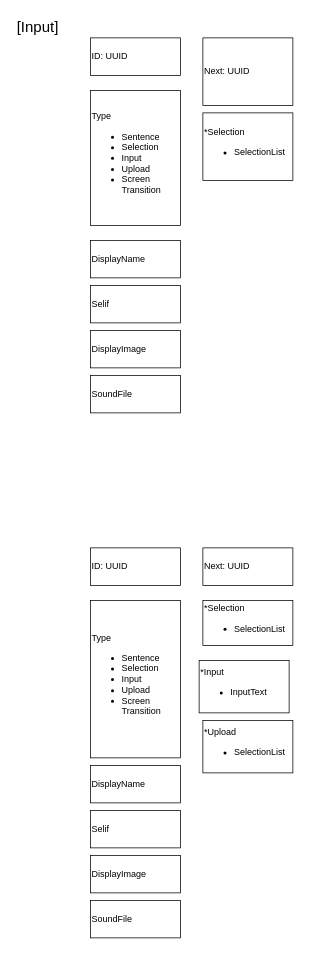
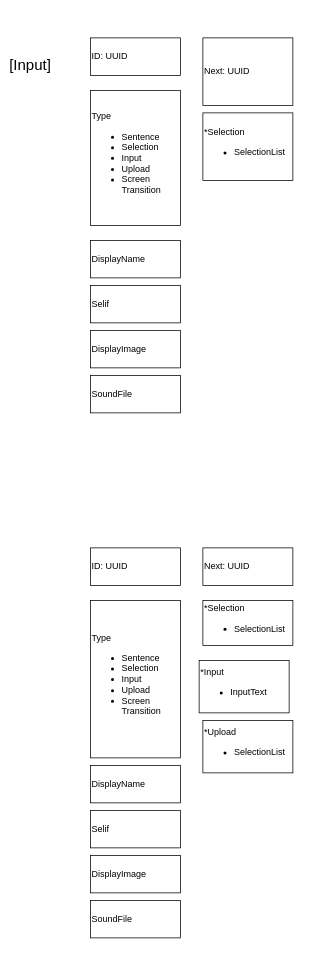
node "[Input]": moved (38, 27) -> (30, 64)
